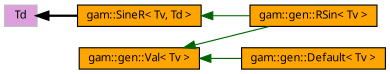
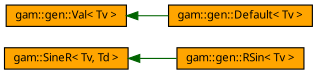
node "Td": removed
edge "gam::gen::RSin< Tv >" -> "gam::gen::Val< Tv >": removed
